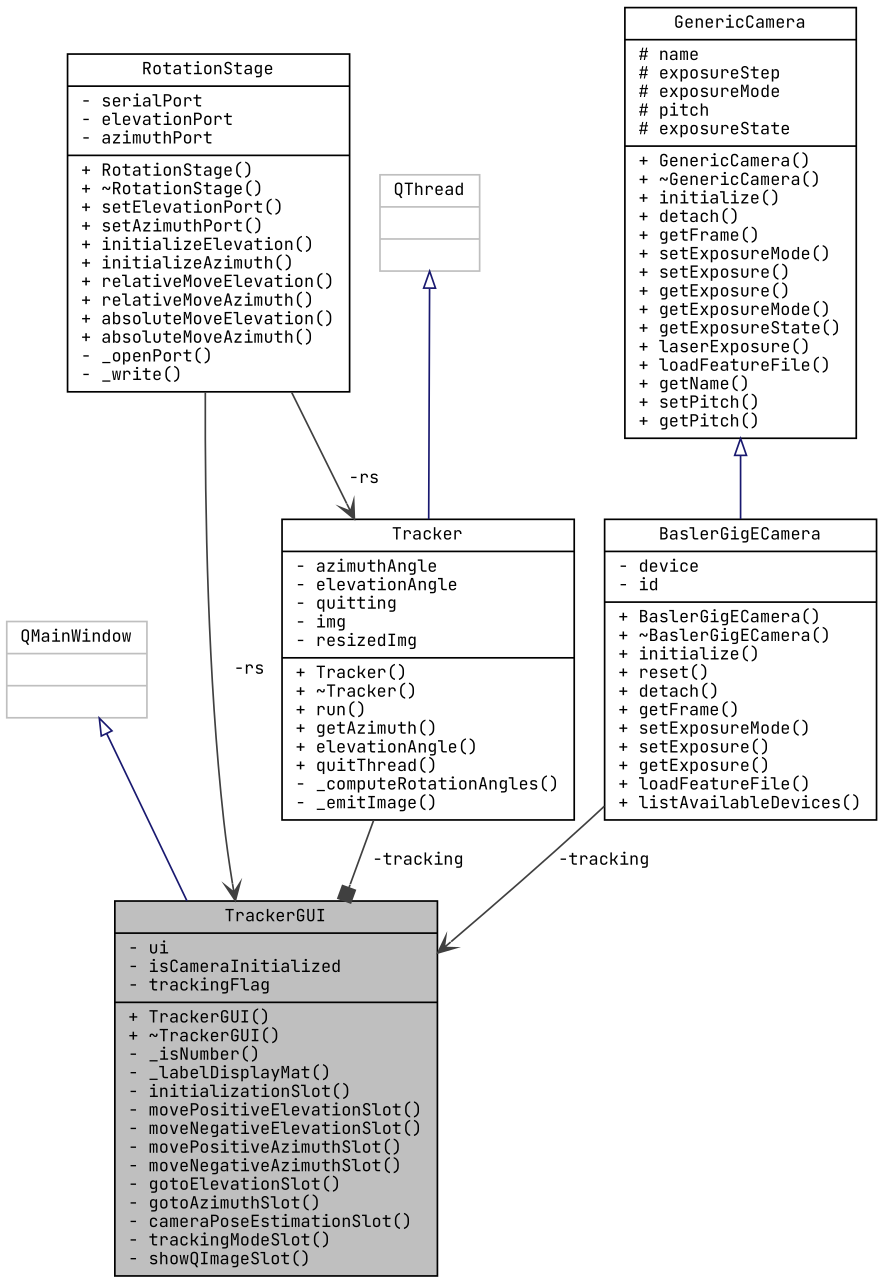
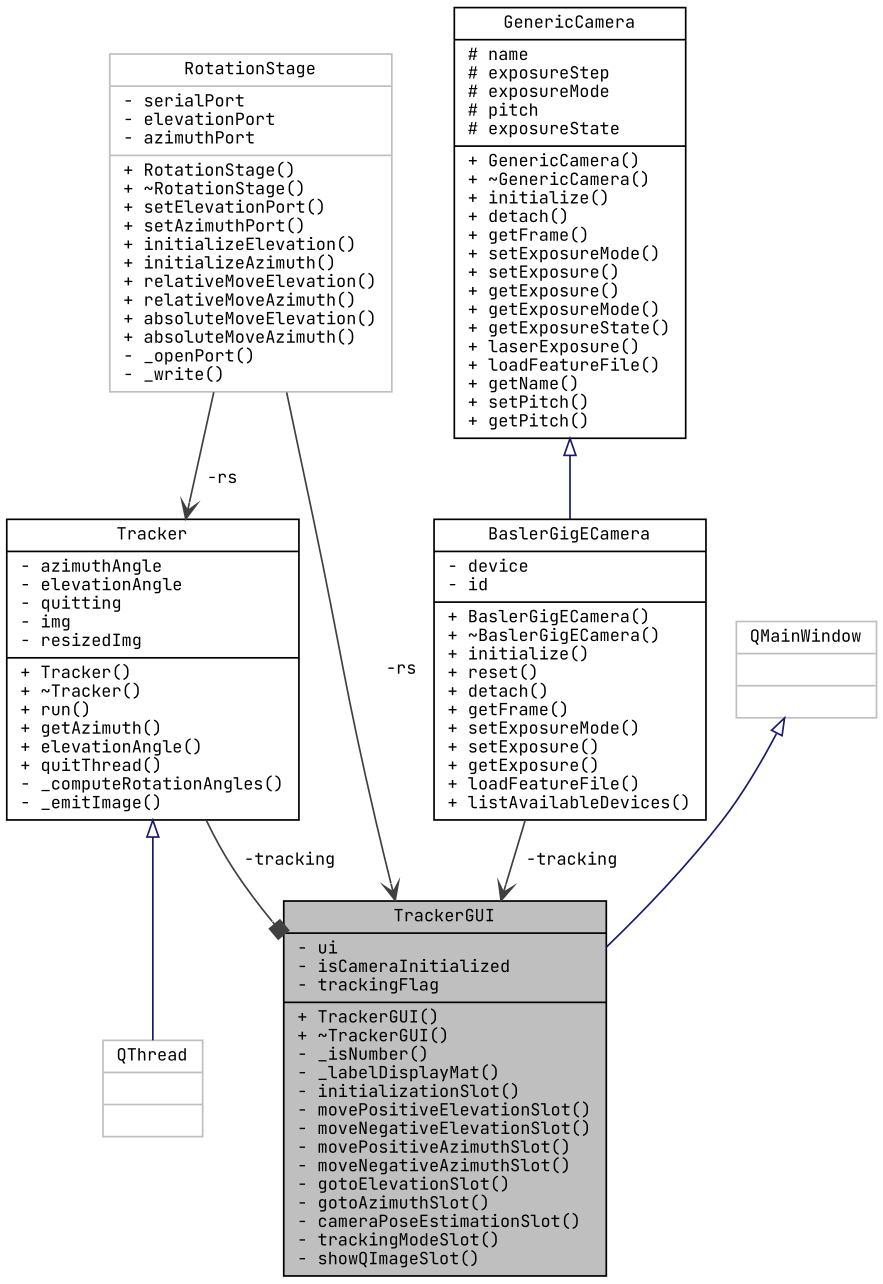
node "RotationStage": color black -> grey75
edge "Tracker" -> "QThread": reversed
